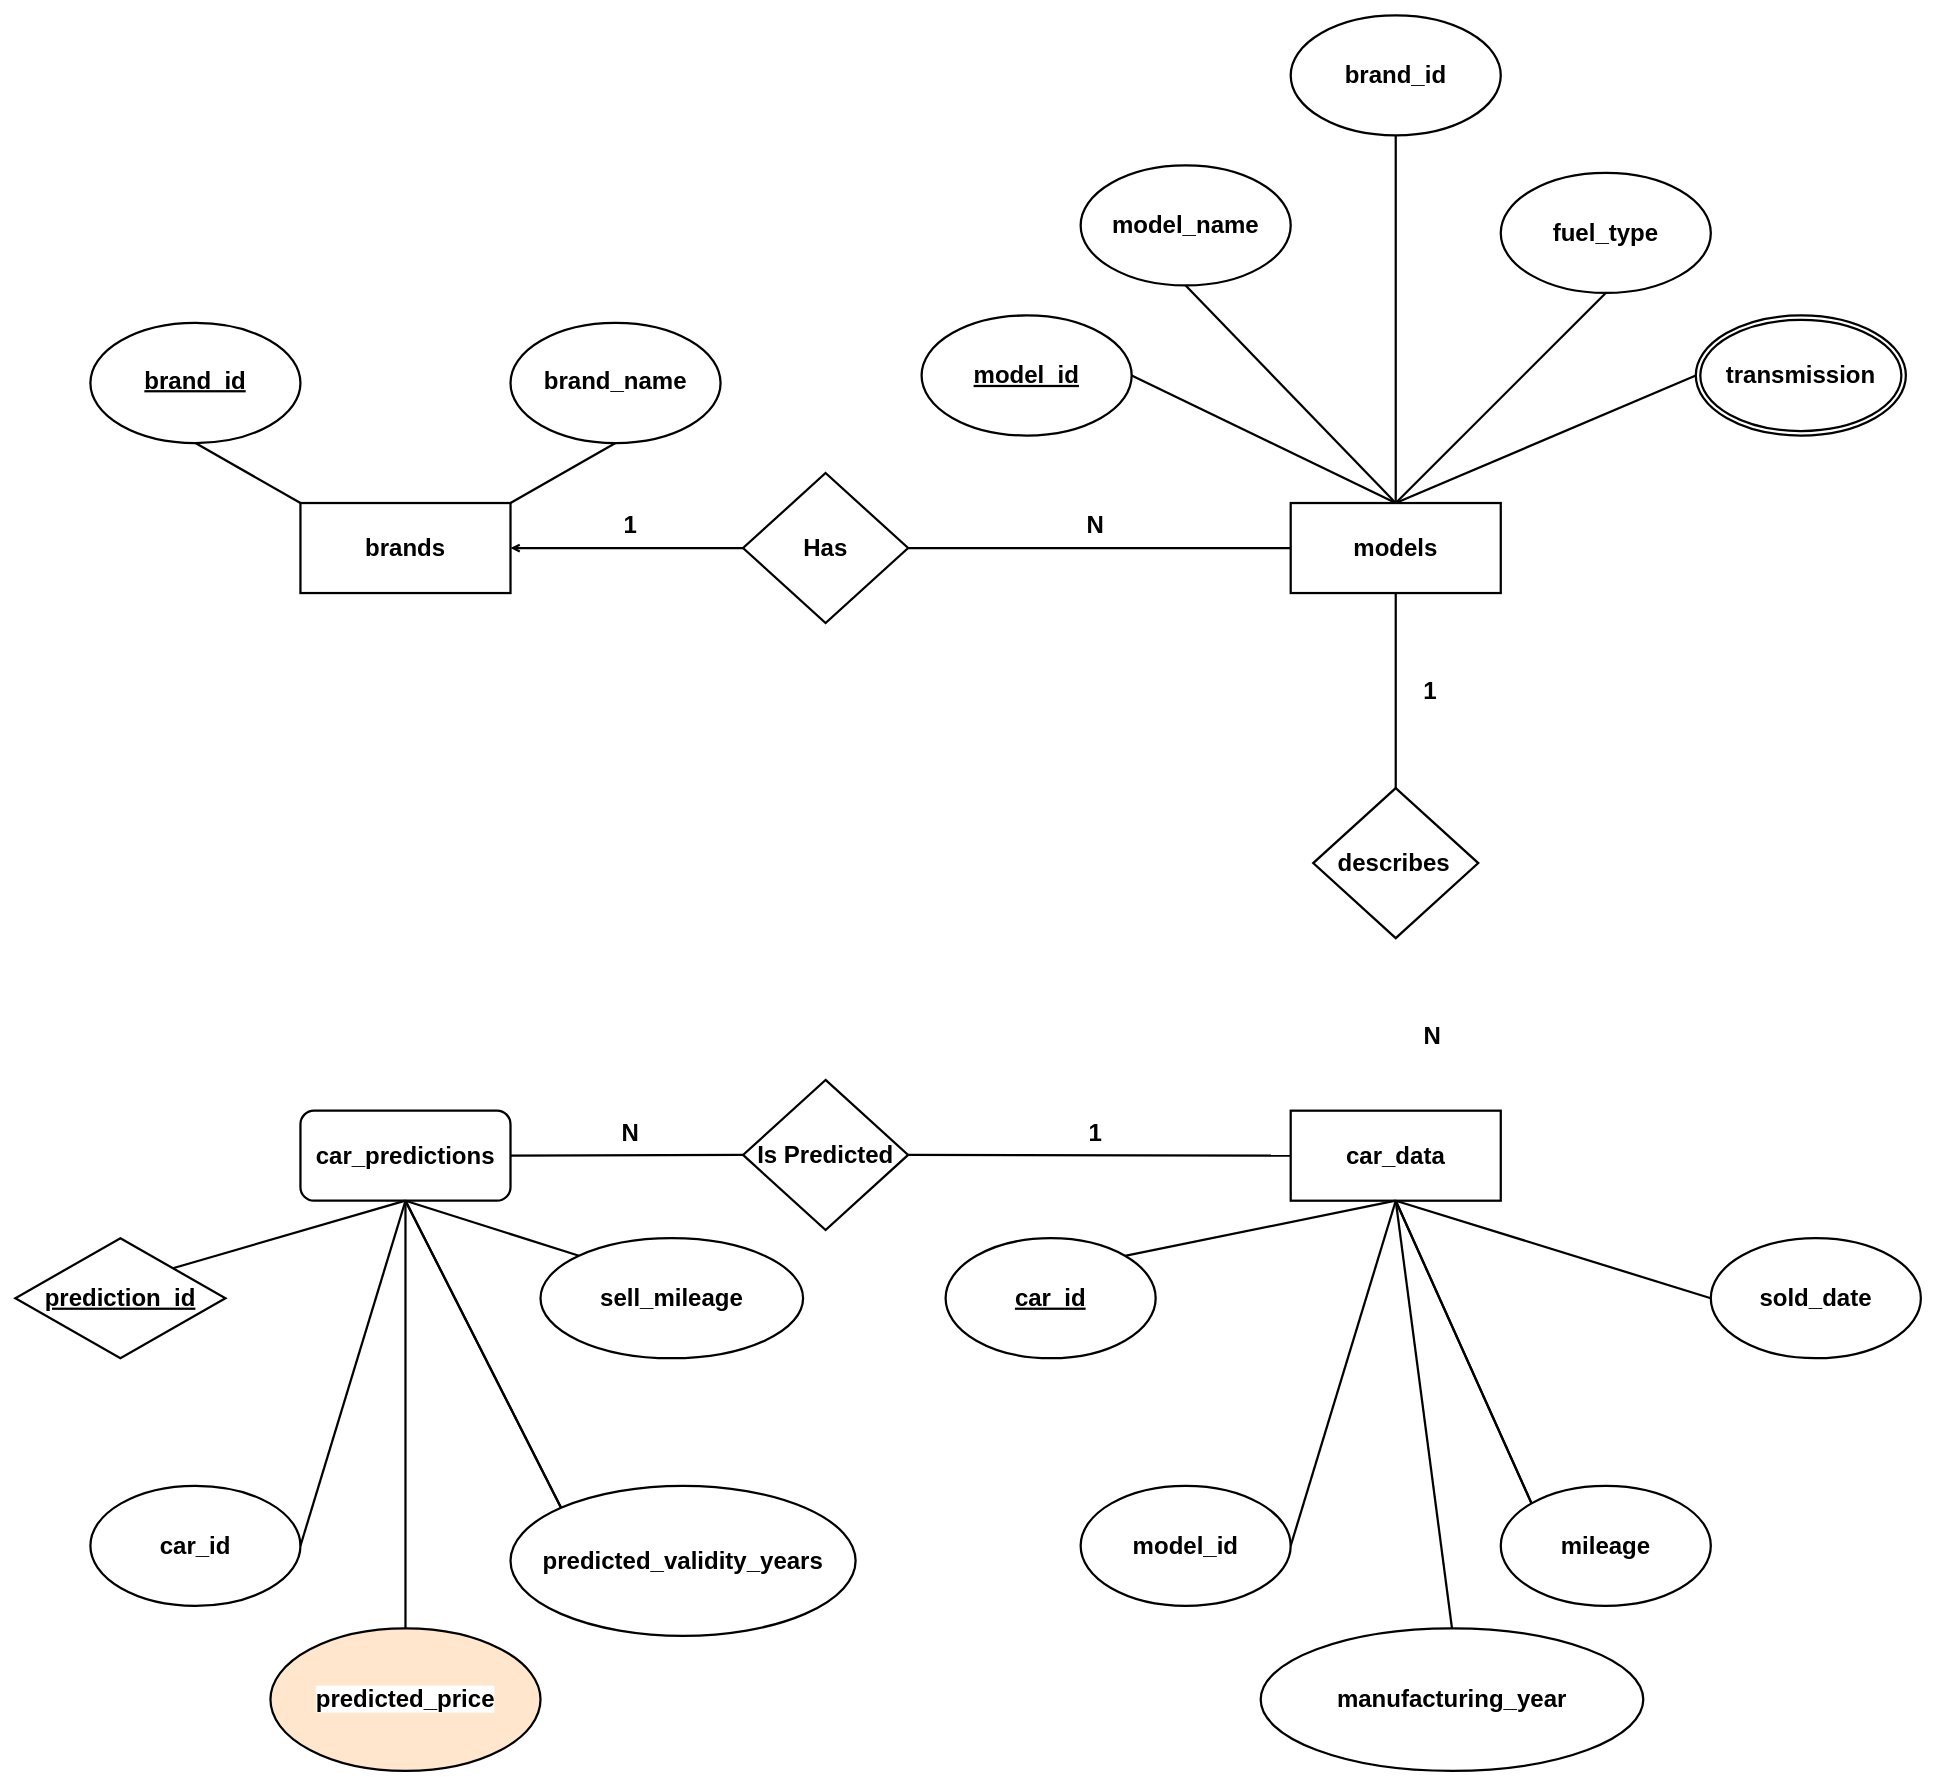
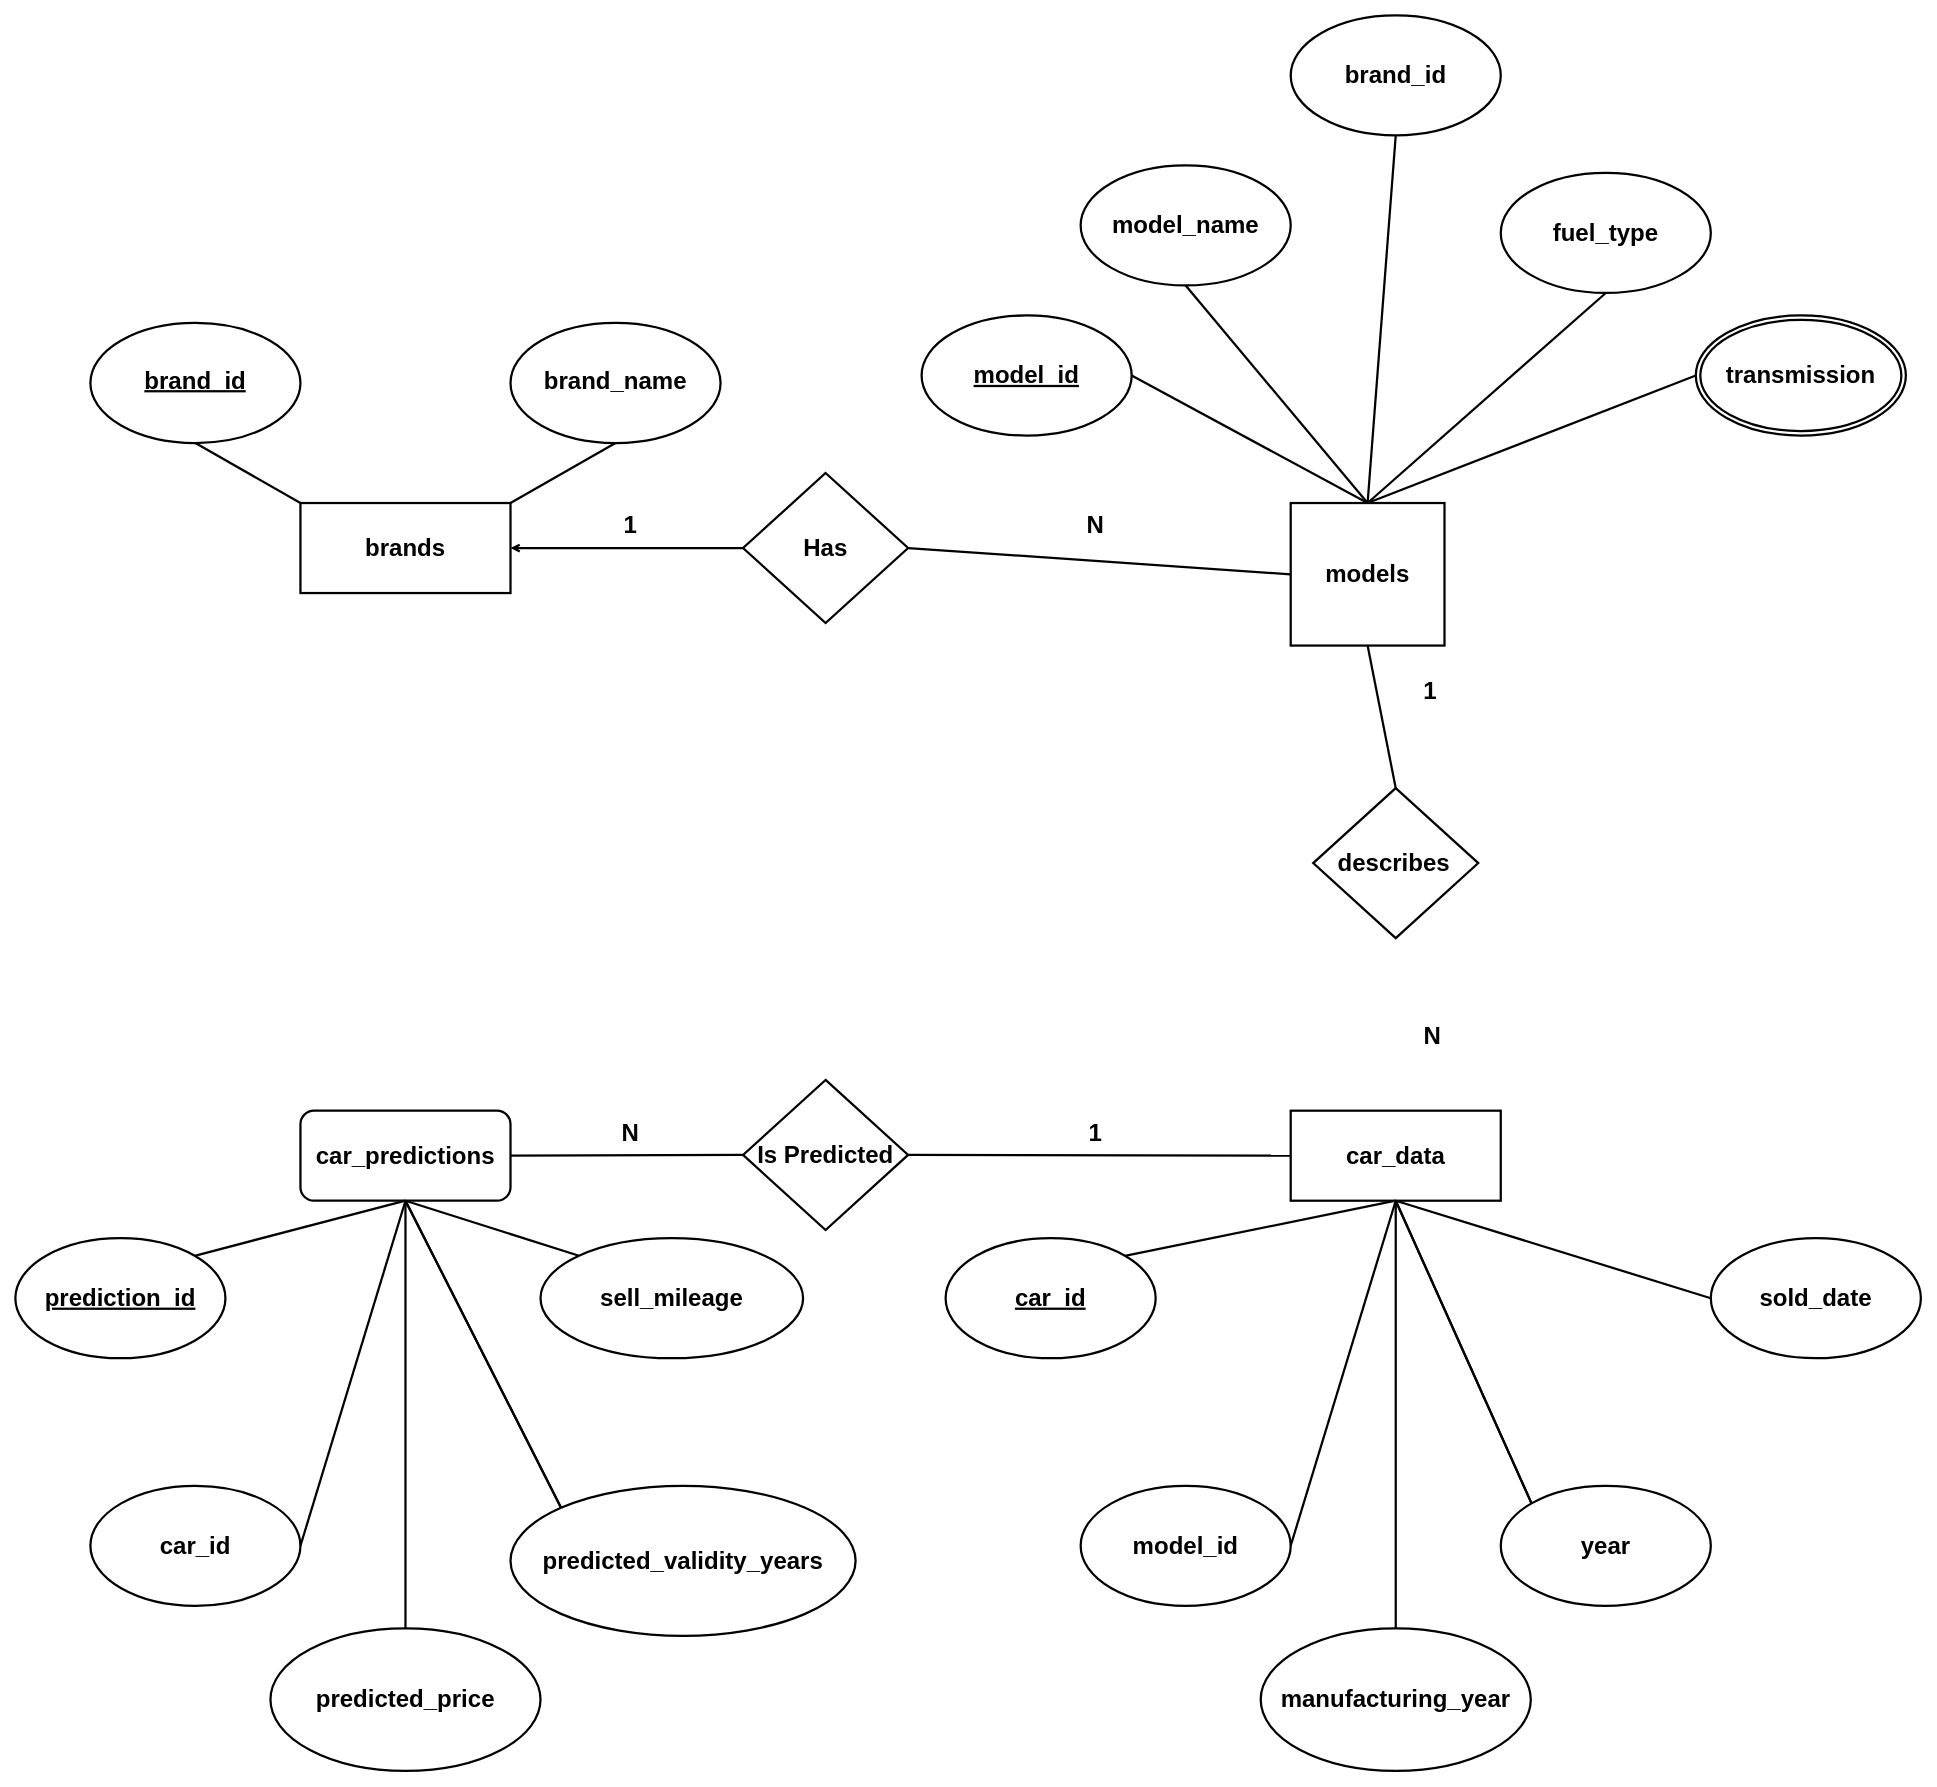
node "models": size 210x90 -> 154x143
node "prediction_id": shape diamond -> ellipse
node "mileage": label "mileage" -> "year"
node "predicted_price": fillcolor #ffe6cc -> #ffffff
node "manufacturing_year": size 383x143 -> 270x143
